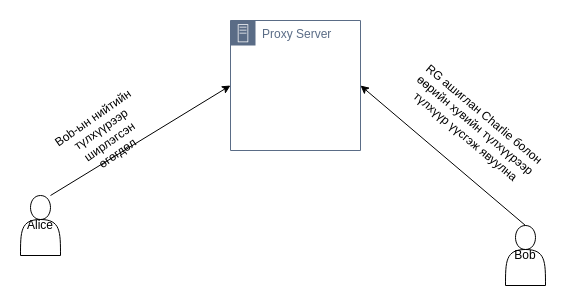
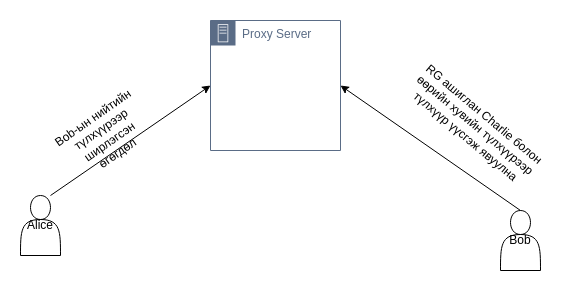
node "Proxy Server": moved (296, 86) -> (276, 86)
node "Bob": moved (526, 256) -> (521, 241)
